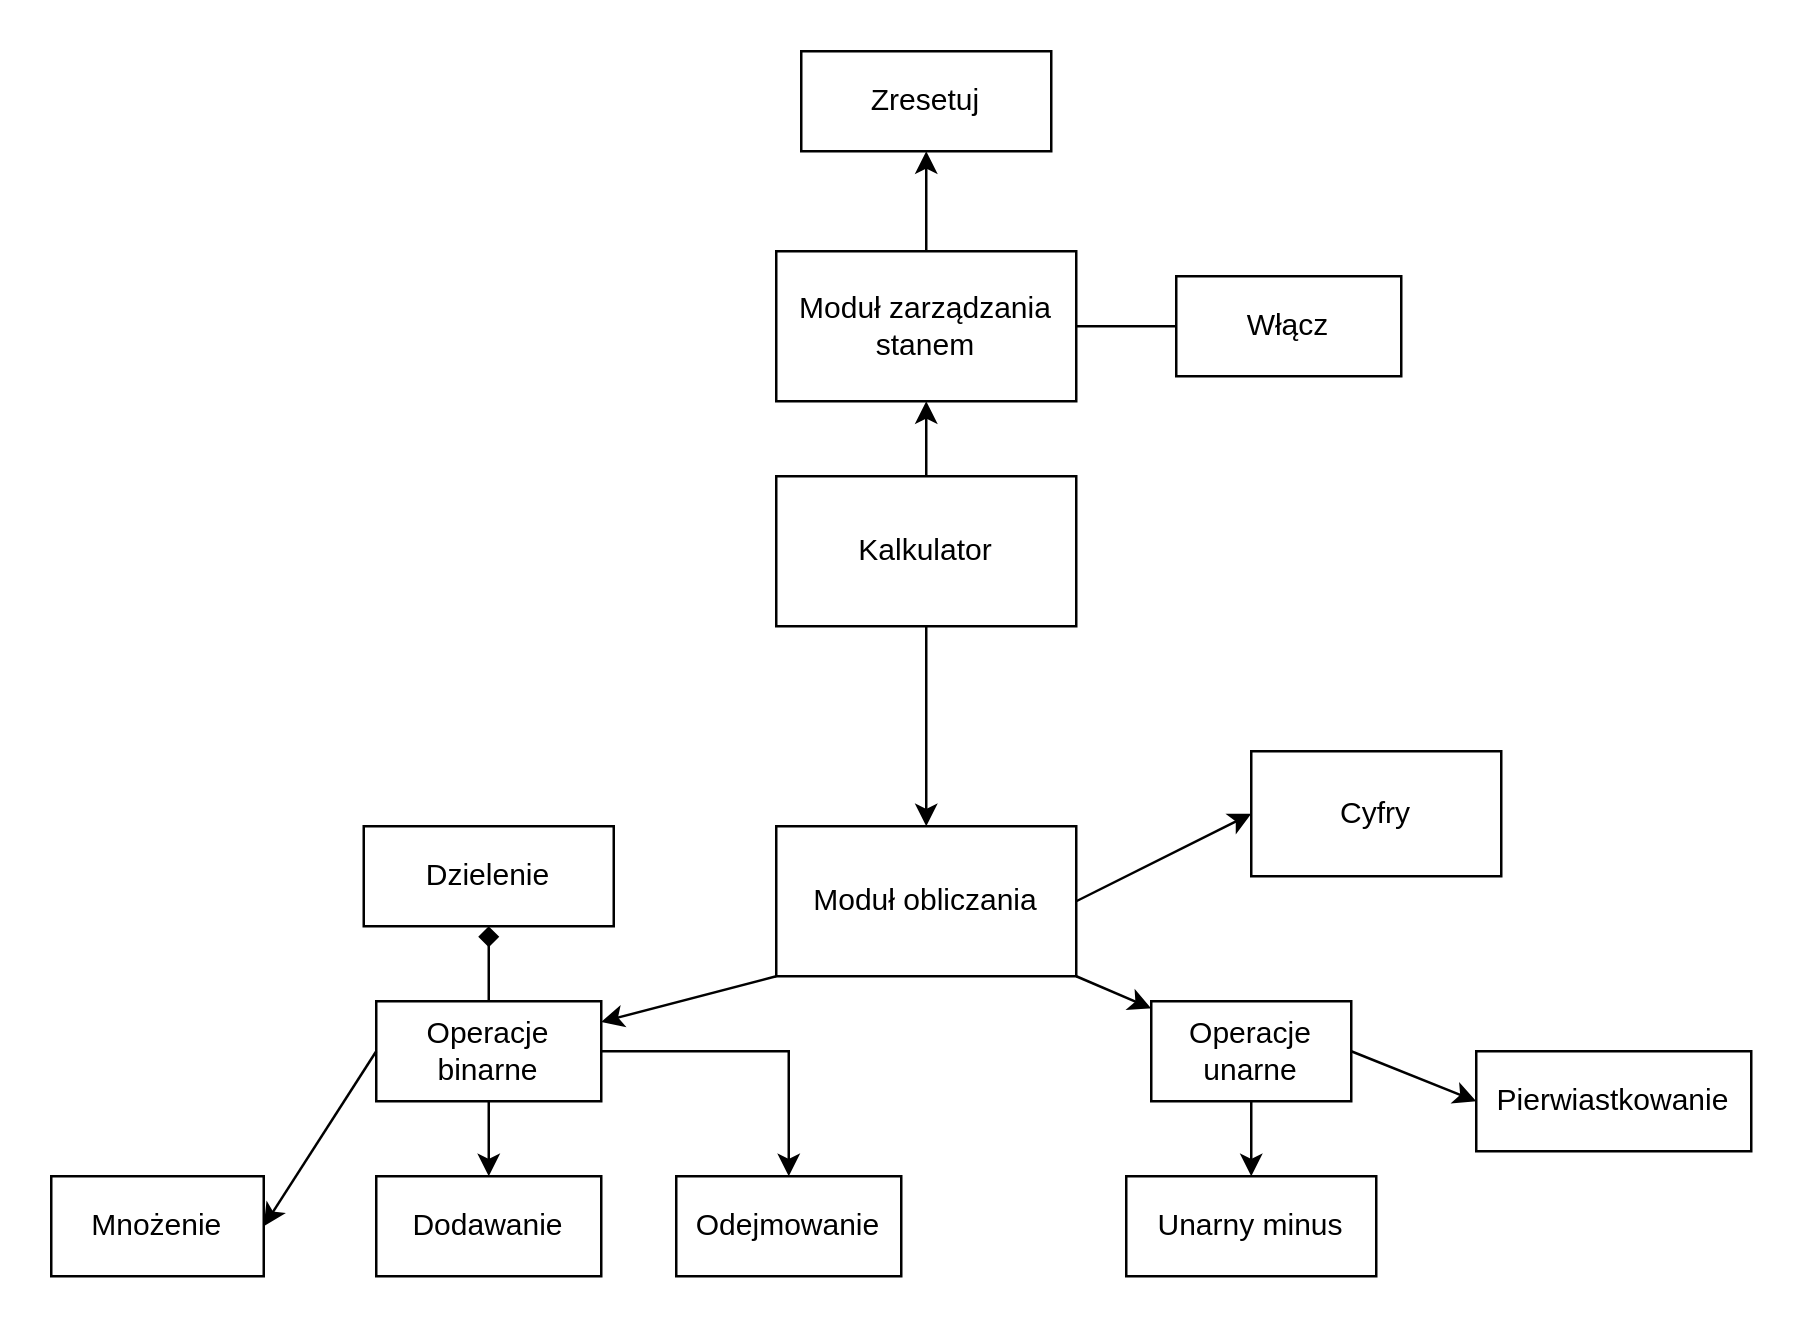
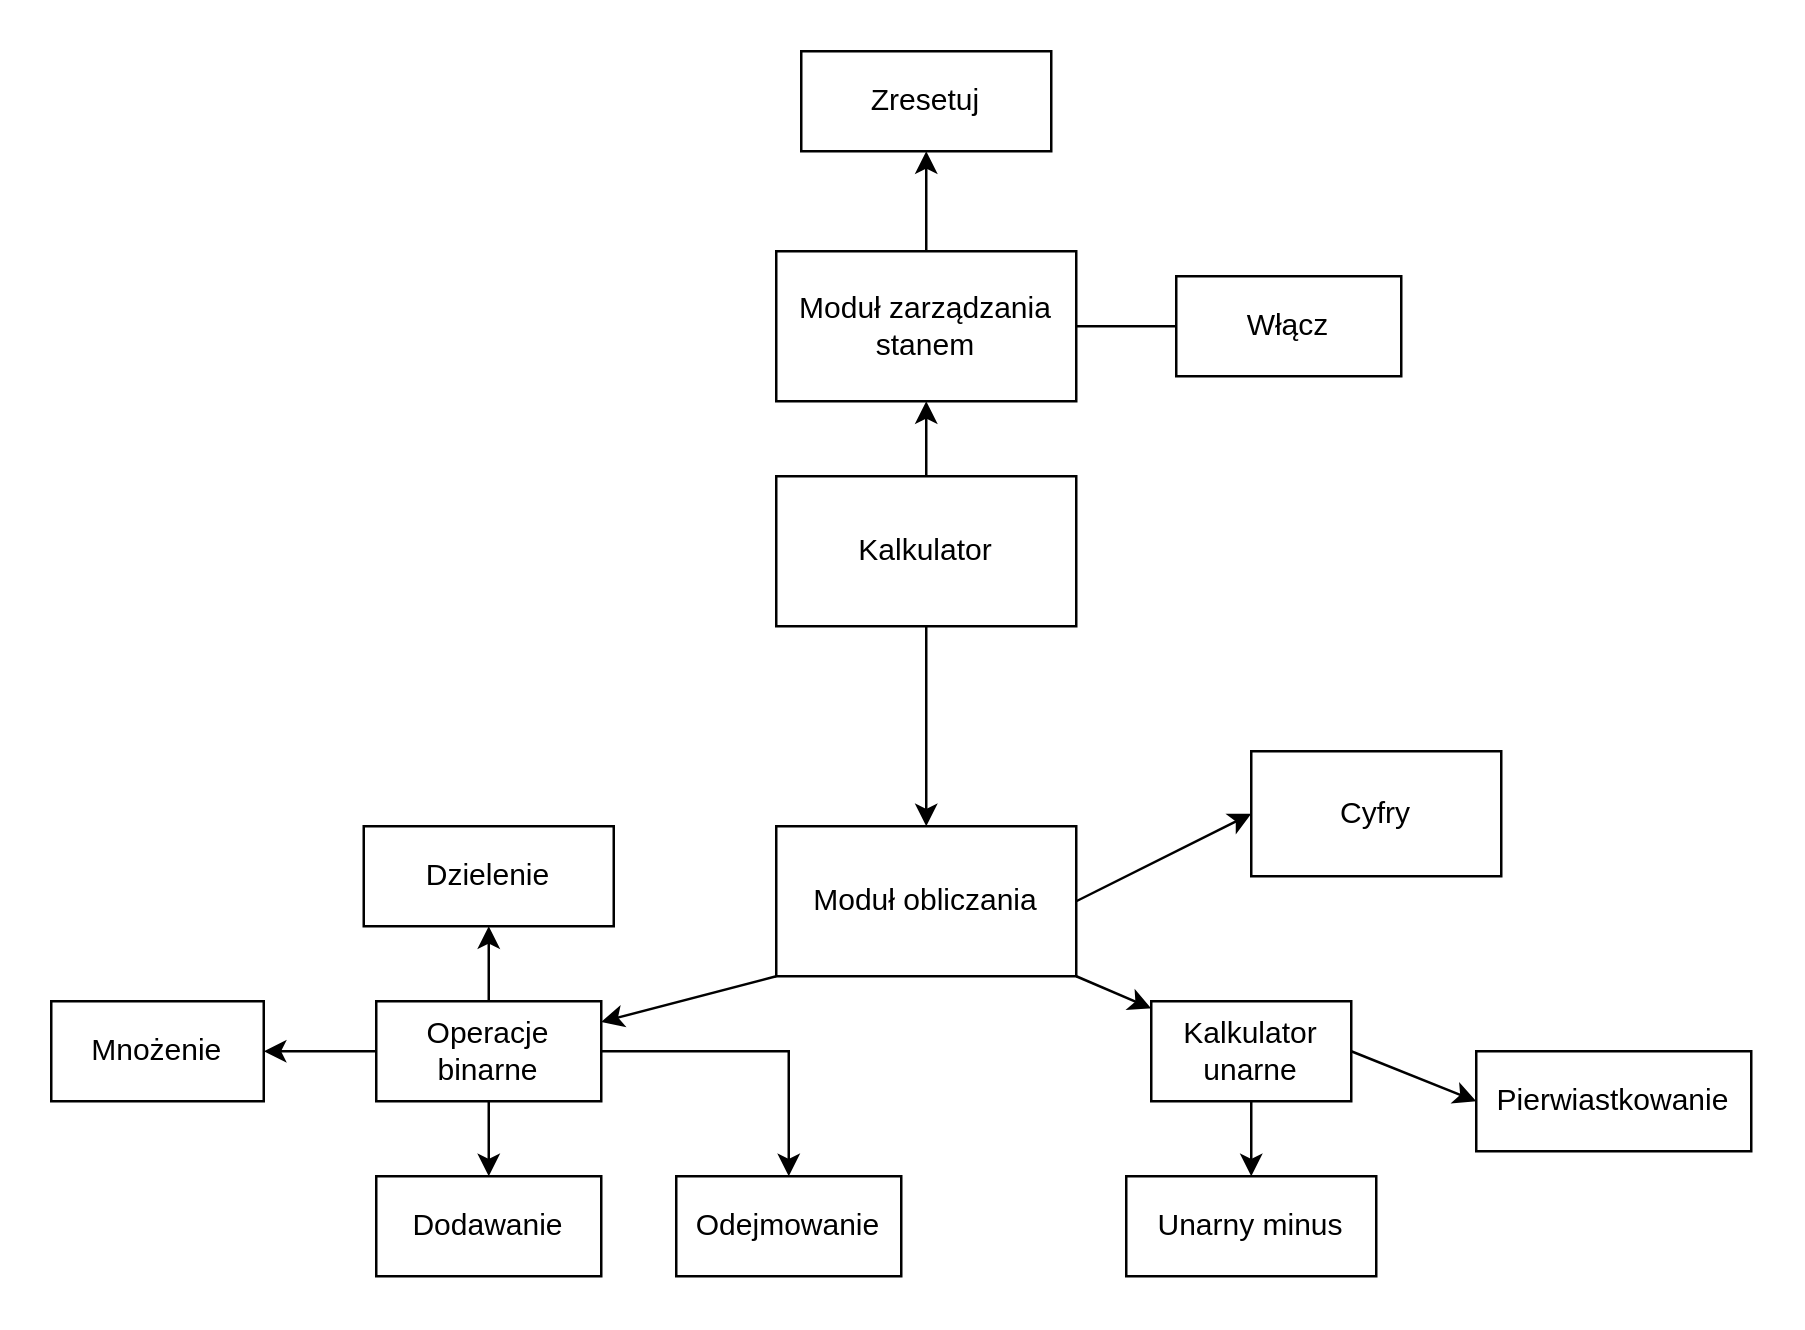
edge "Operacje binarne" -> "Dzielenie": arrowhead diamond -> classic
node "Operacje unarne": label "Operacje unarne" -> "Kalkulator unarne"
node "Mnożenie": moved (158, 1226) -> (158, 1051)
